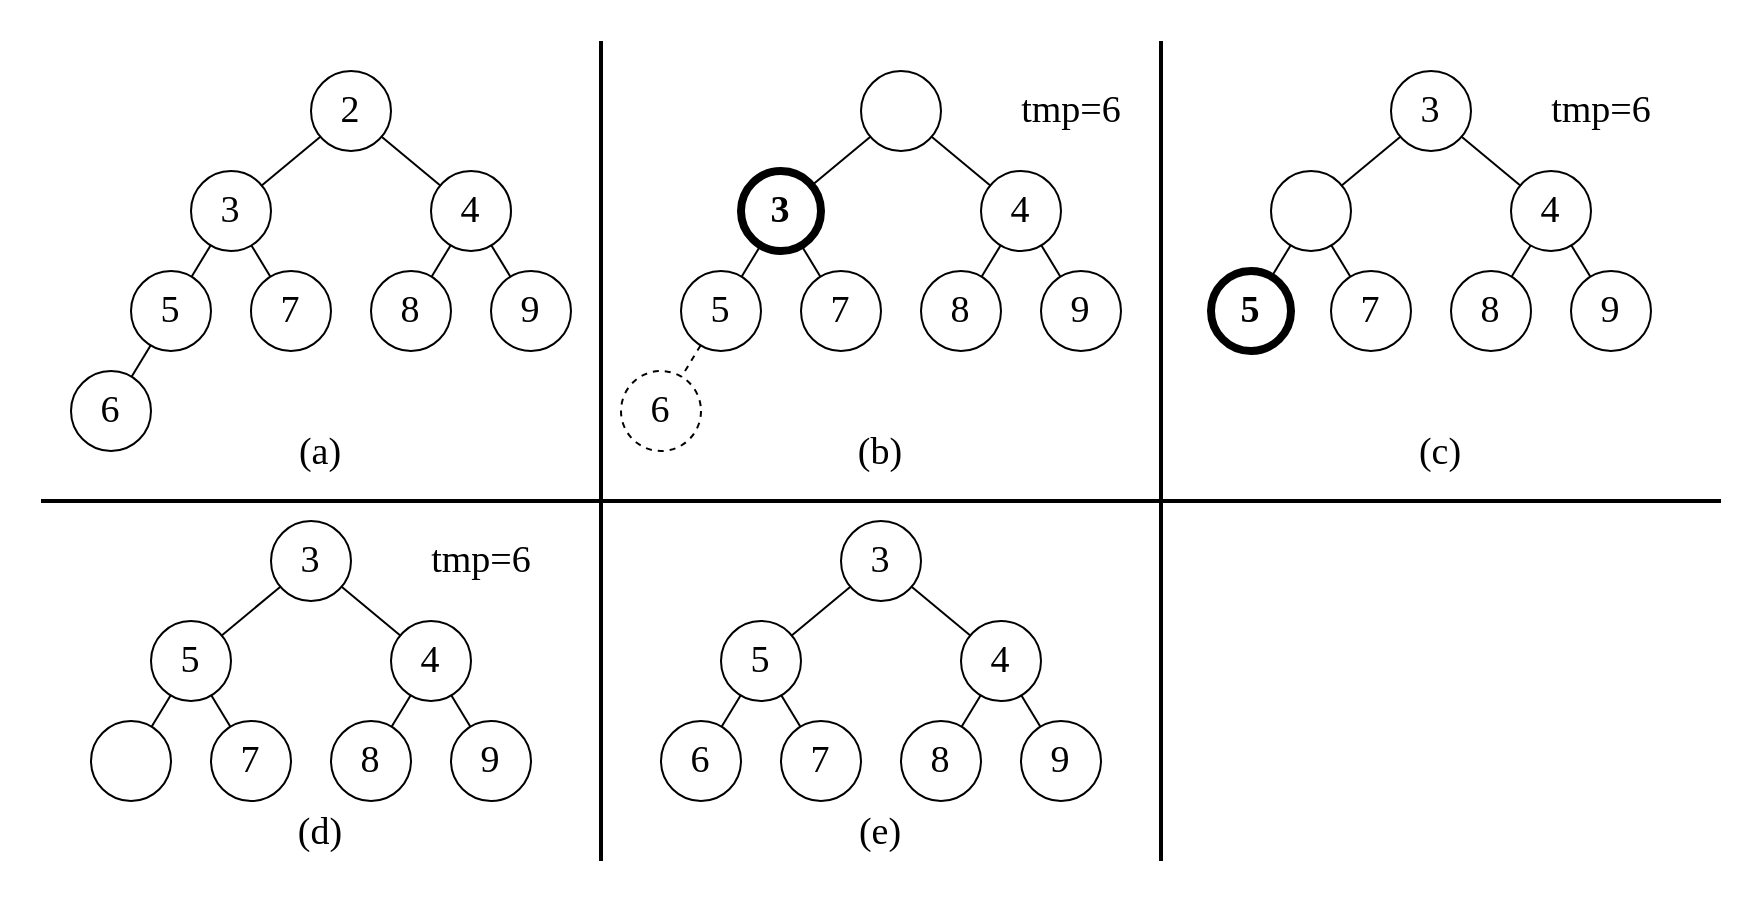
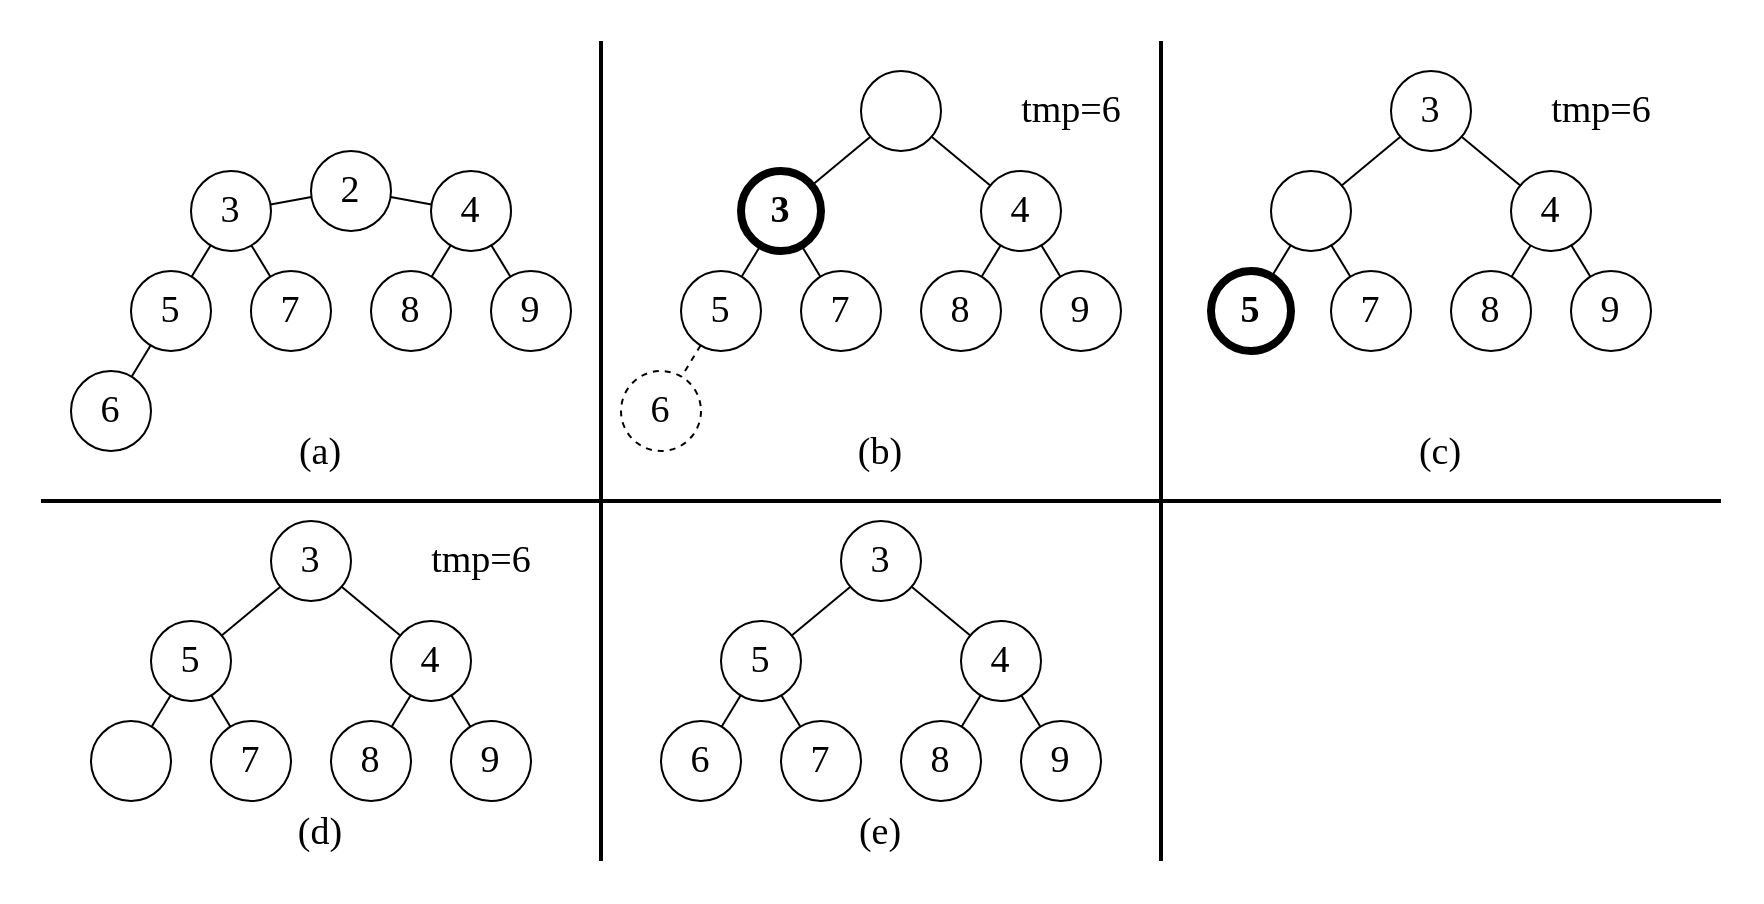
node "2": moved (351, 111) -> (351, 191)
